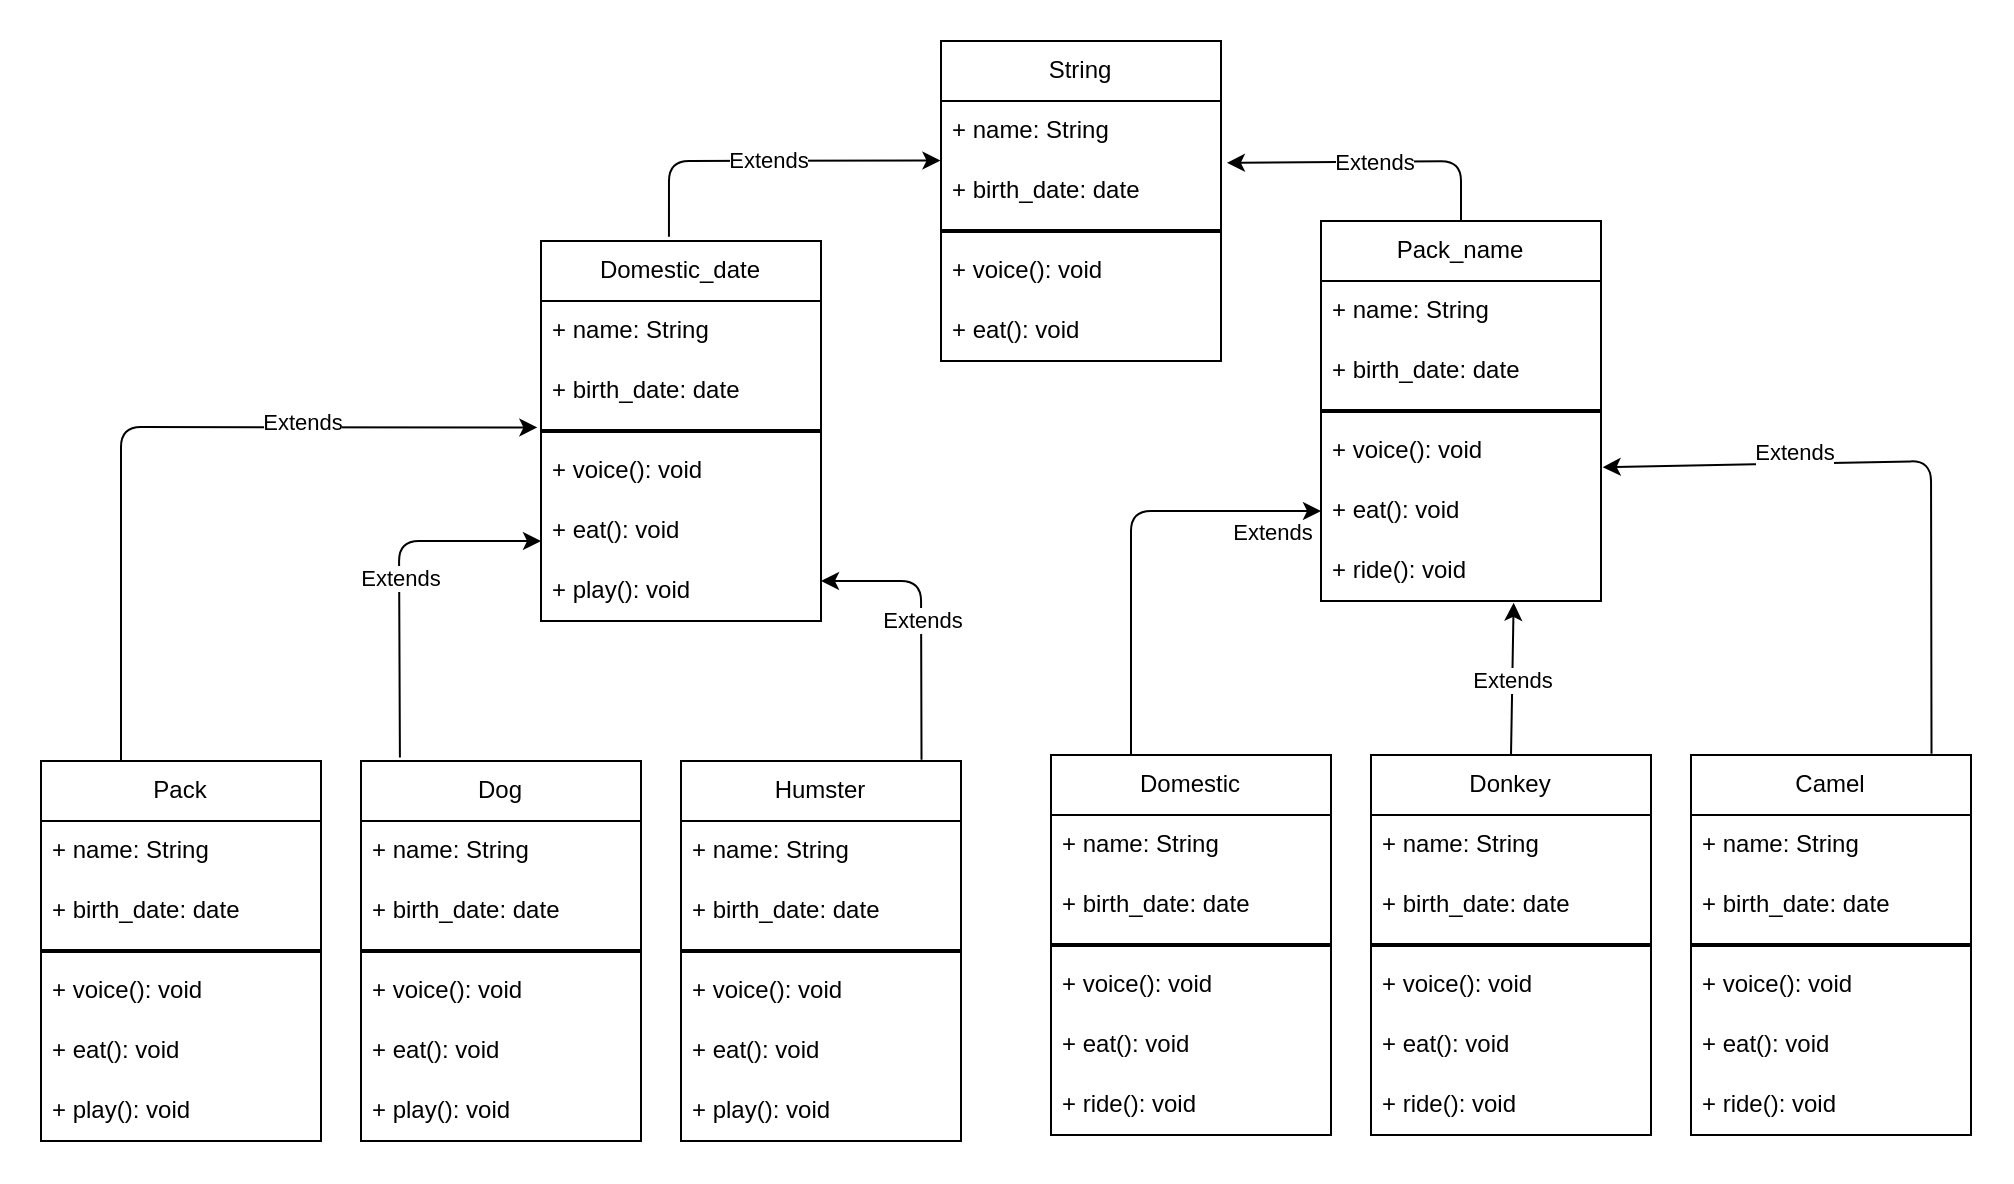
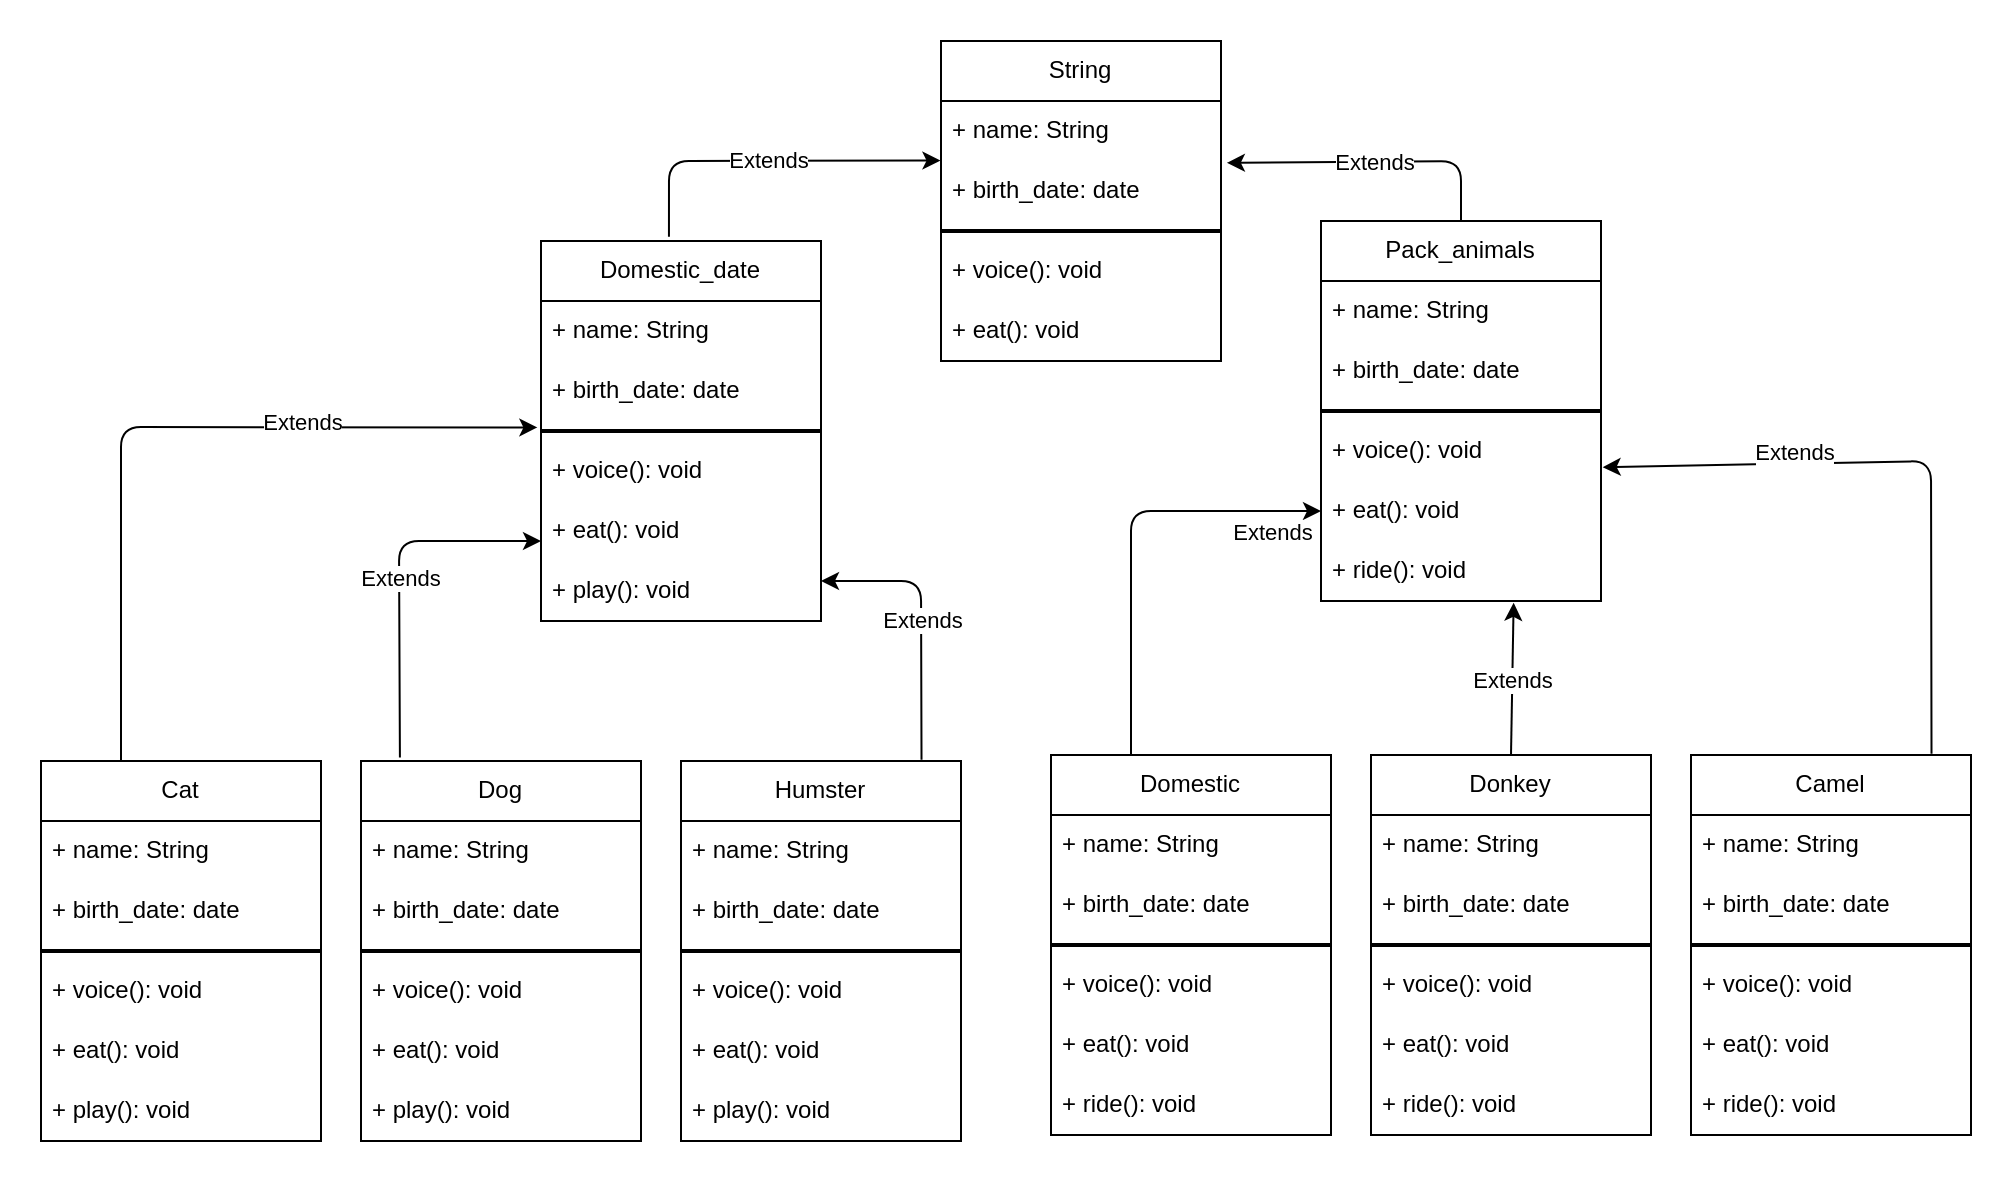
node "Pack_name": label "Pack_name" -> "Pack_animals"
node "Pack": label "Pack" -> "Cat"
